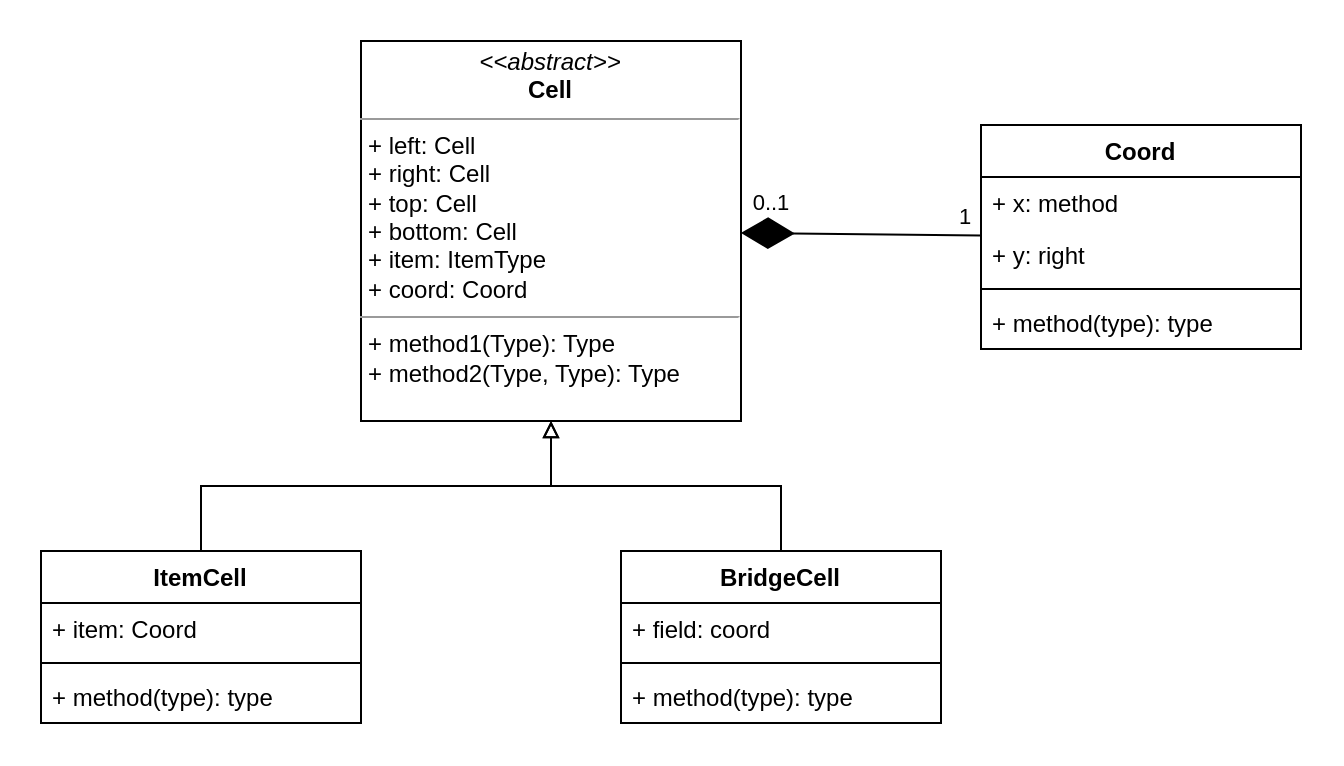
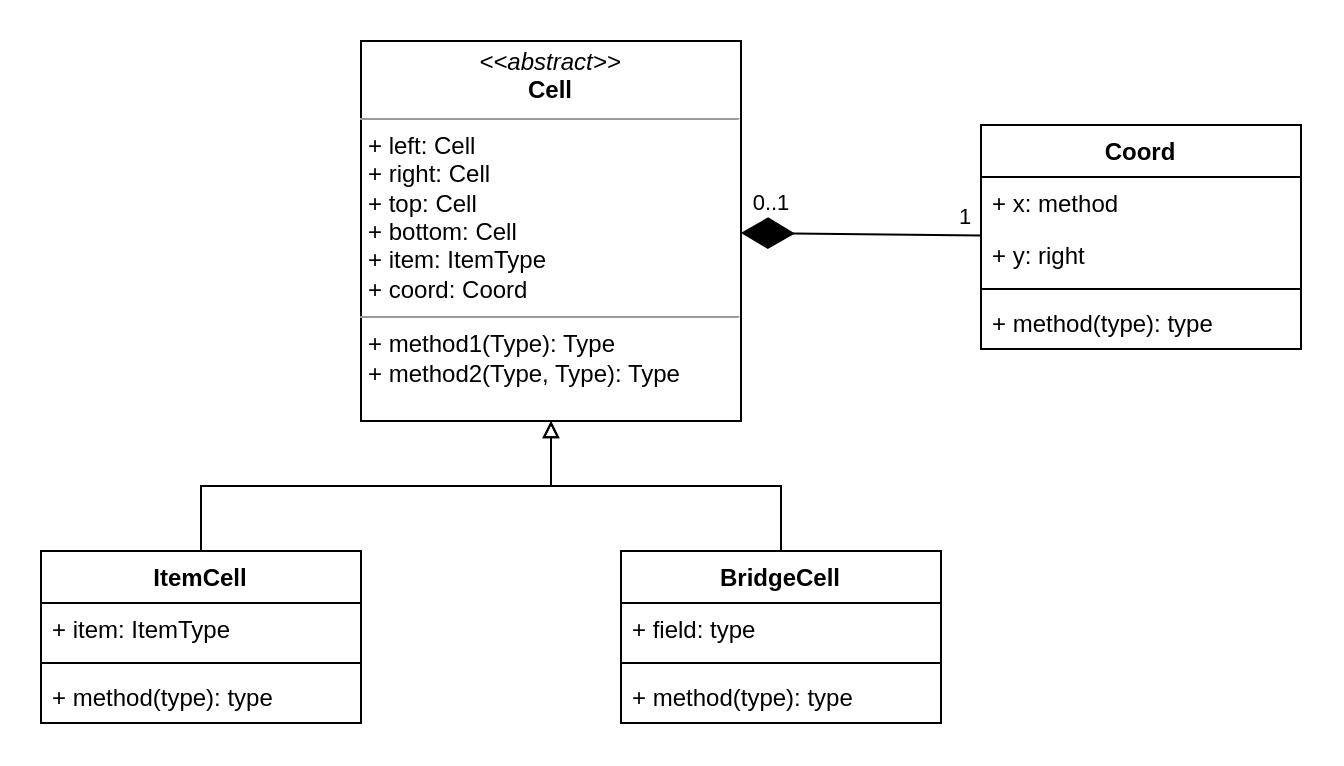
node "+ item: Coord": label "+ item: Coord" -> "+ item: ItemType"
node "+ field: coord": label "+ field: coord" -> "+ field: type"
